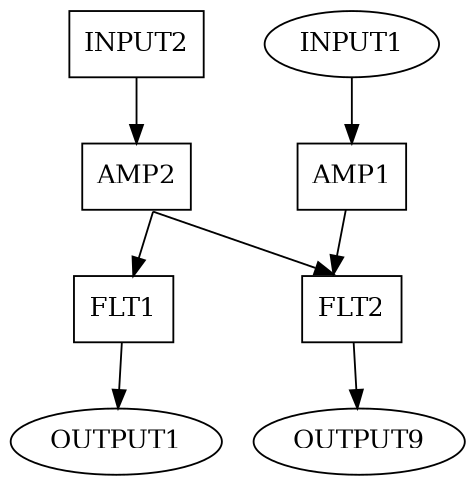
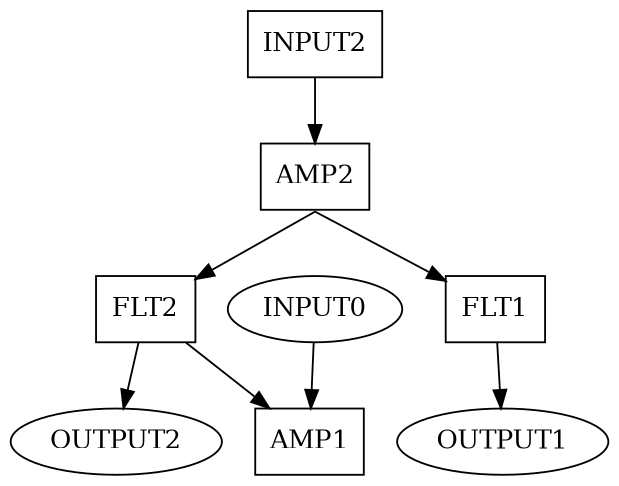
node "INPUT1": label "INPUT1" -> "INPUT0"
edge "AMP1" -> "FLT2": reversed
node "OUTPUT9": label "OUTPUT9" -> "OUTPUT2"
